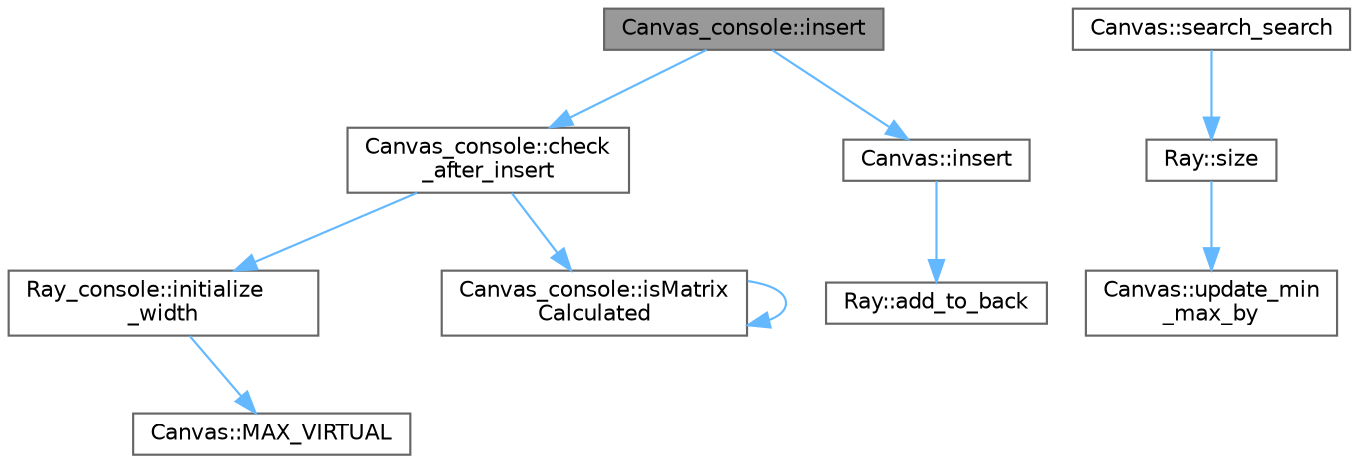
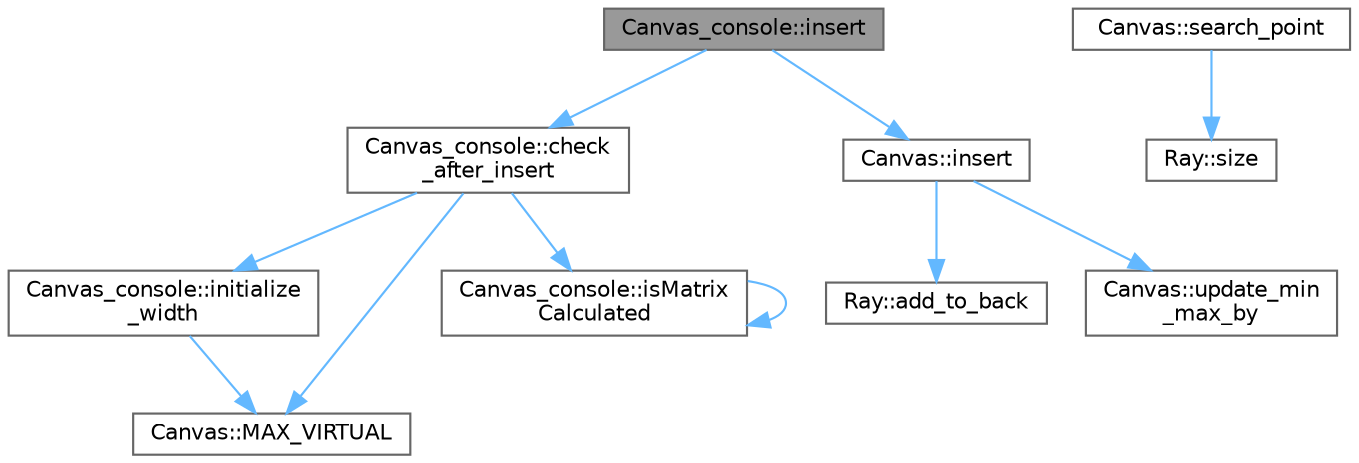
node "Canvas::search_search": label "Canvas::search_search" -> "Canvas::search_point"
edge "Ray::size" -> "Canvas::update_min _max_by": now "Canvas::insert" -> "Canvas::update_min _max_by"
edge "Canvas_console::check _after_insert" -> "Canvas::MAX_VIRTUAL": added
node "Ray_console::initialize _width": label "Ray_console::initialize _width" -> "Canvas_console::initialize _width"
